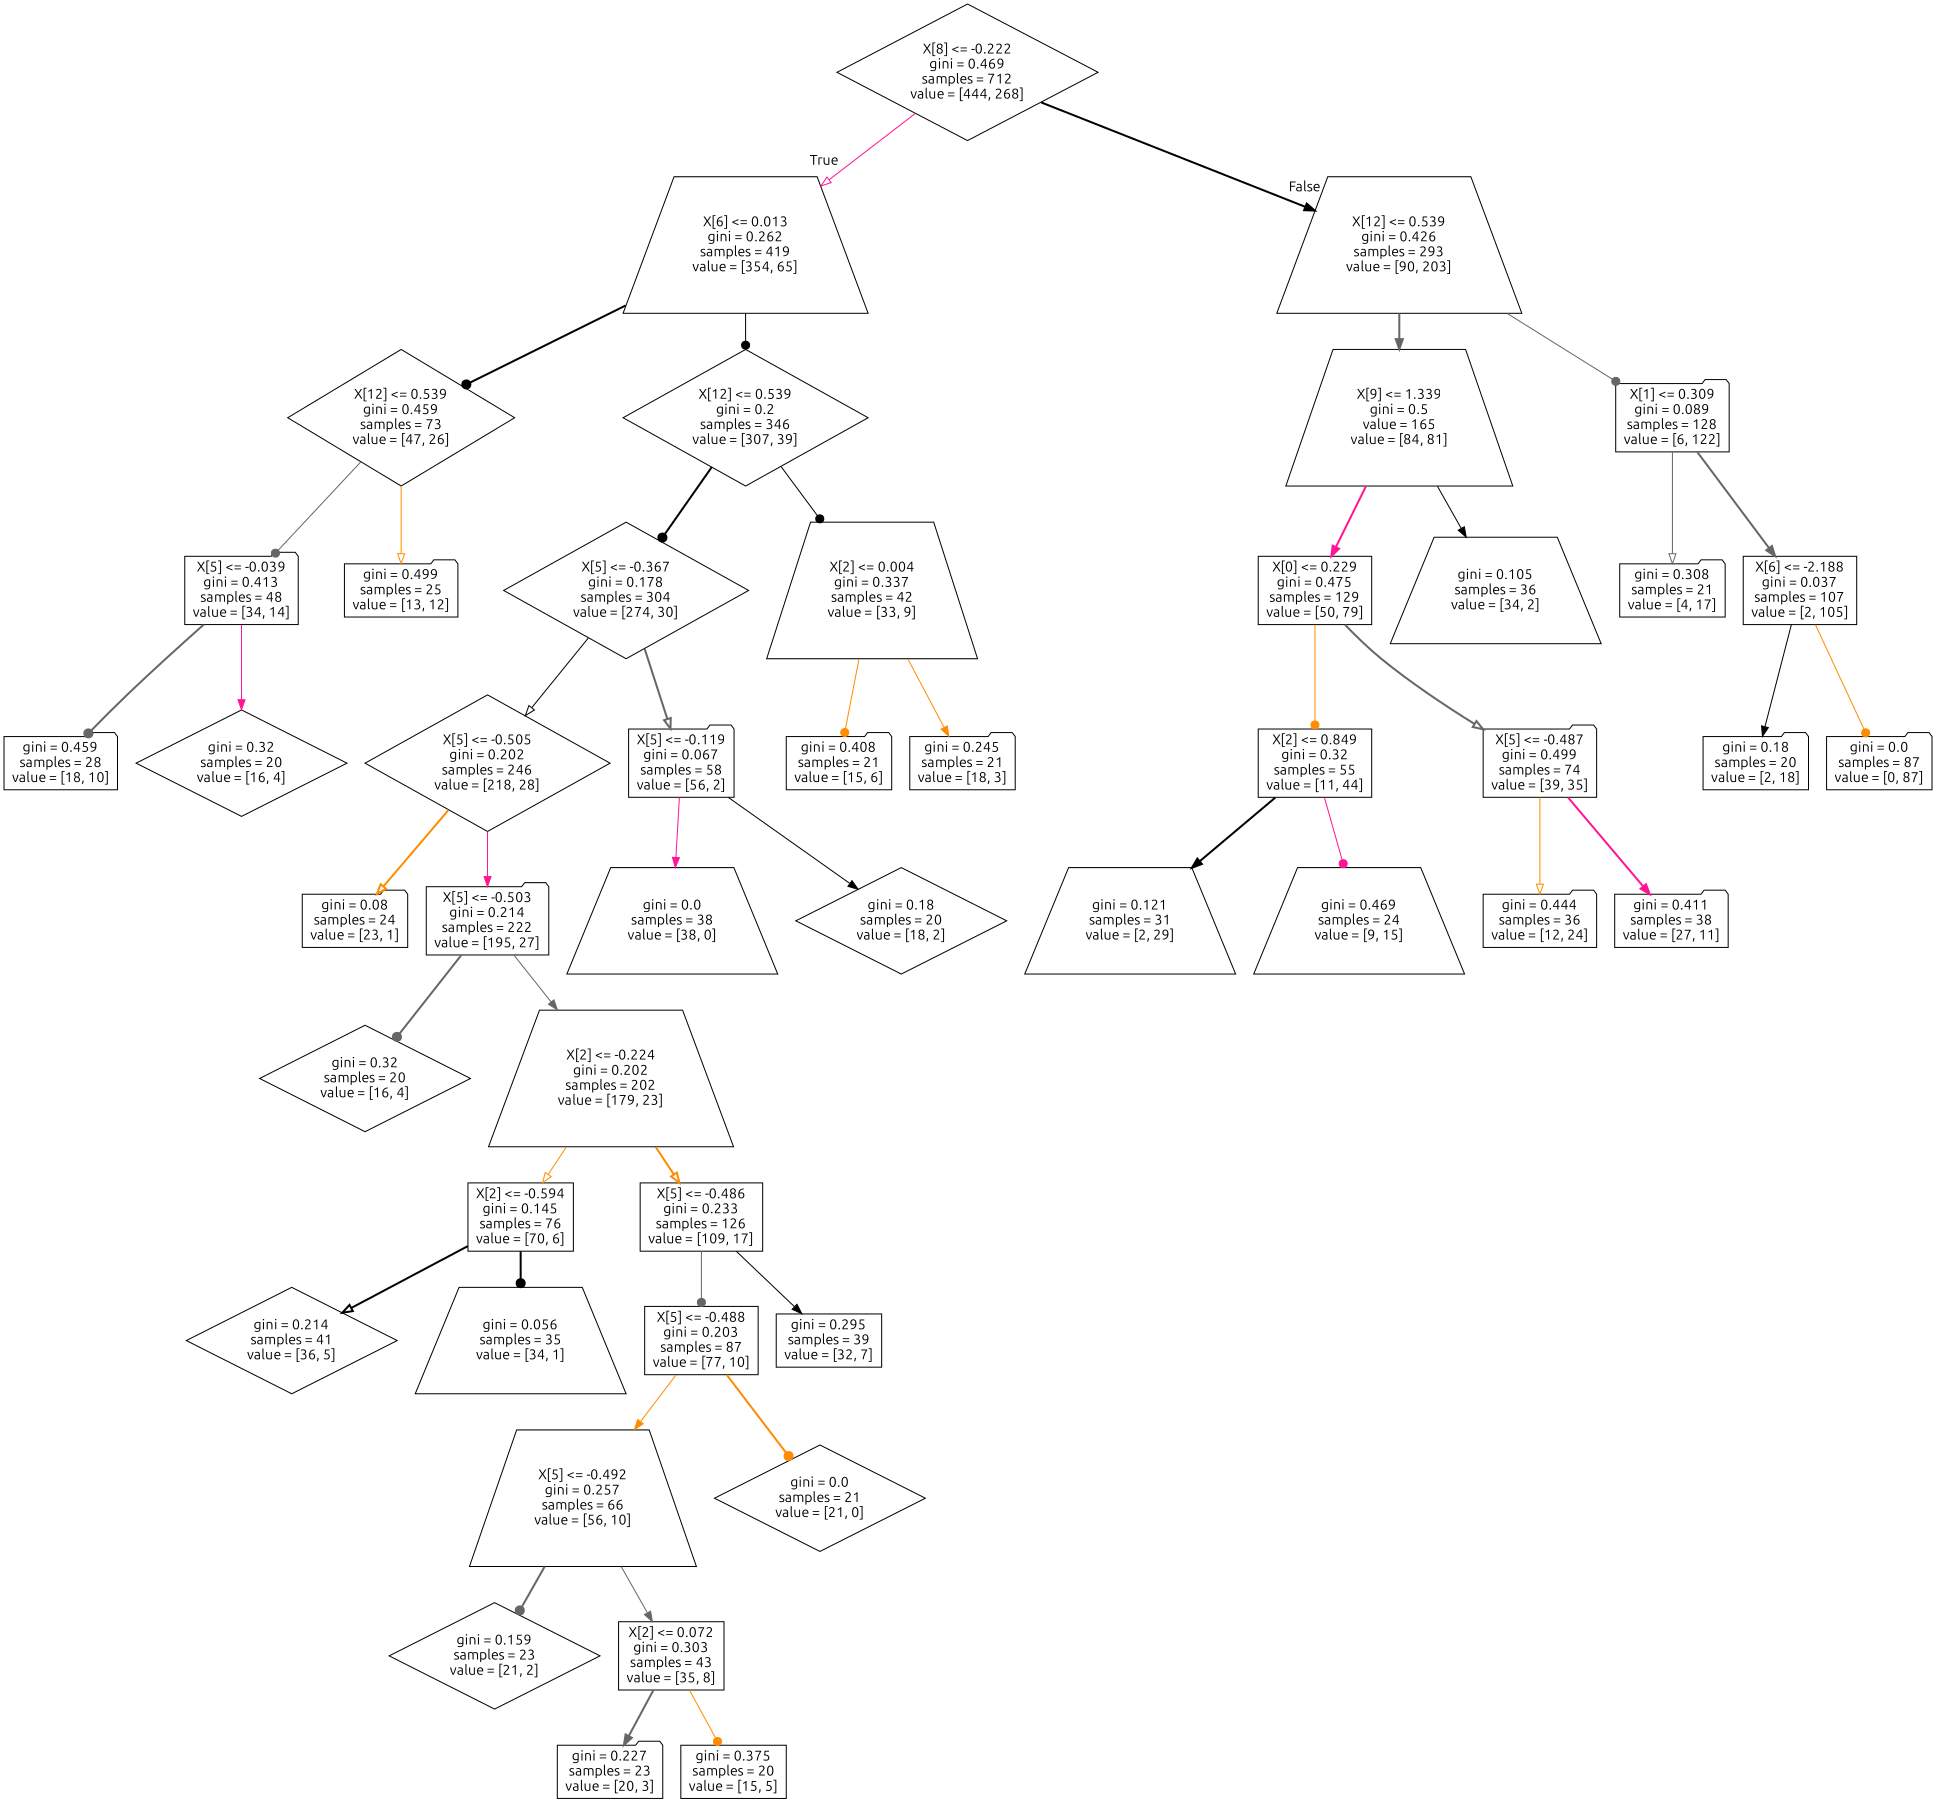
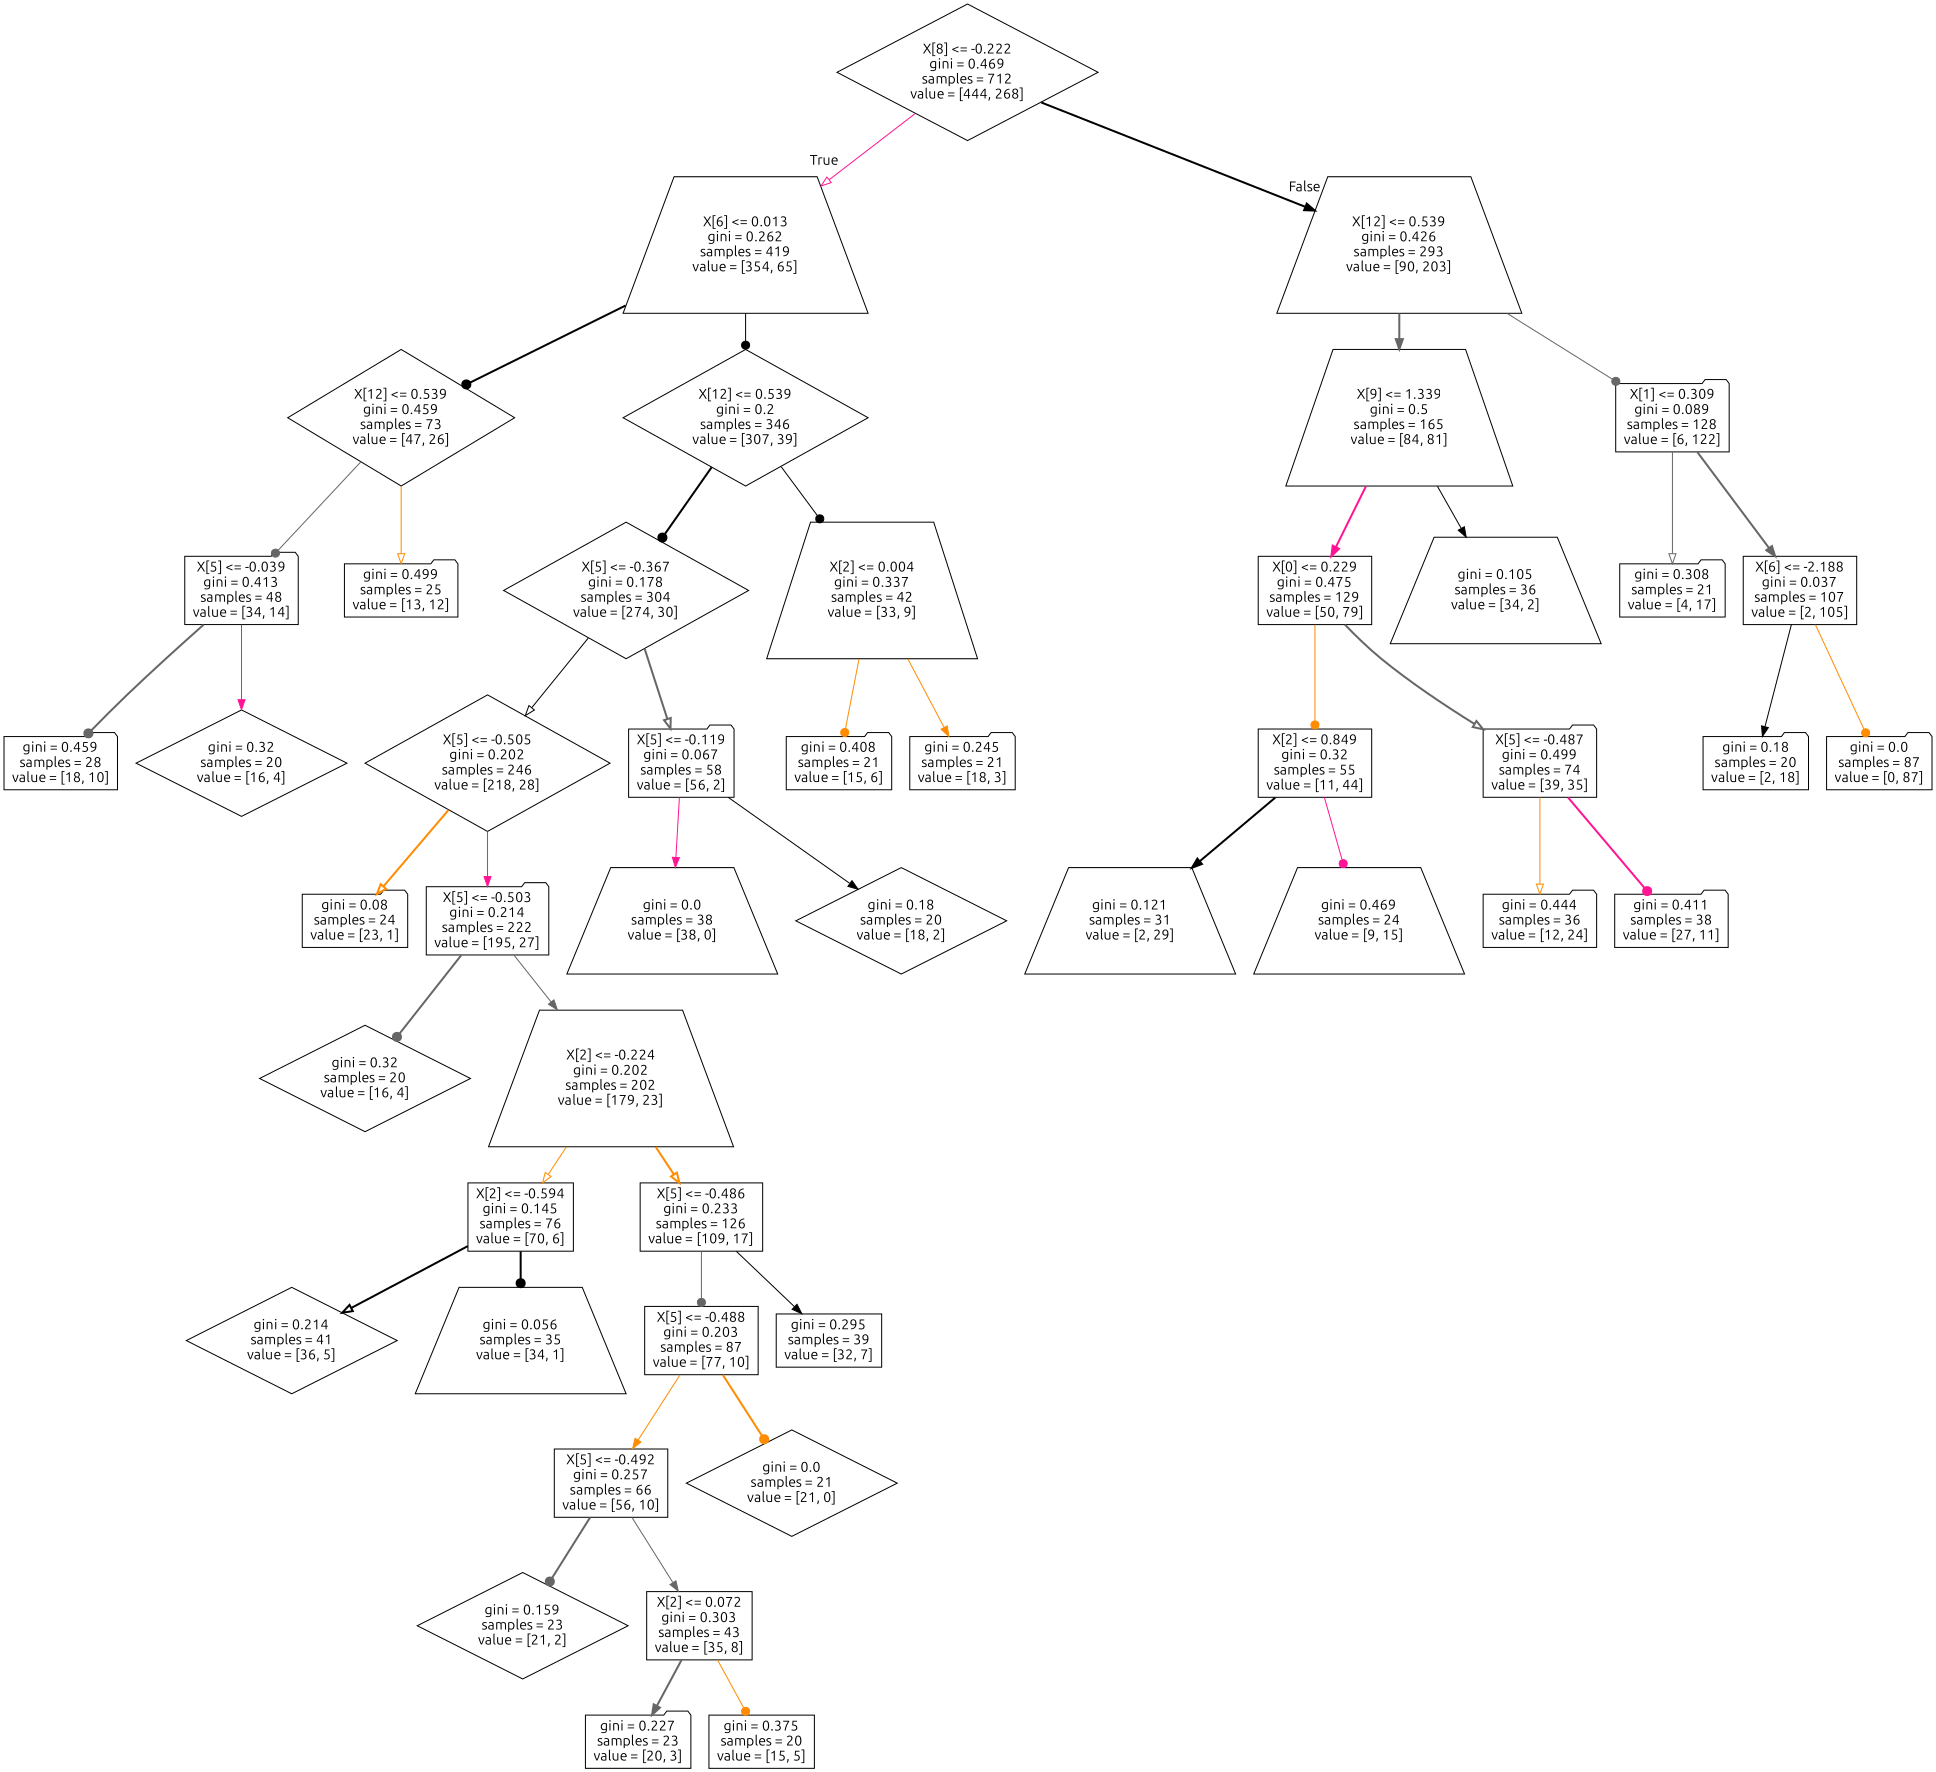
node "X[9] <= 1.339 gini = 0.5 value = 165 value = [84, 81]": label "X[9] <= 1.339 gini = 0.5 value = 165 value = [84, 81]" -> "X[9] <= 1.339 gini = 0.5 samples = 165 value = [84, 81]"
edge "X[5] <= -0.487 gini = 0.499 samples = 74 value = [39, 35]" -> "gini = 0.411 samples = 38 value = [27, 11]": arrowhead normal -> dot
node "X[5] <= -0.492 gini = 0.257 samples = 66 value = [56, 10]": shape trapezium -> box
